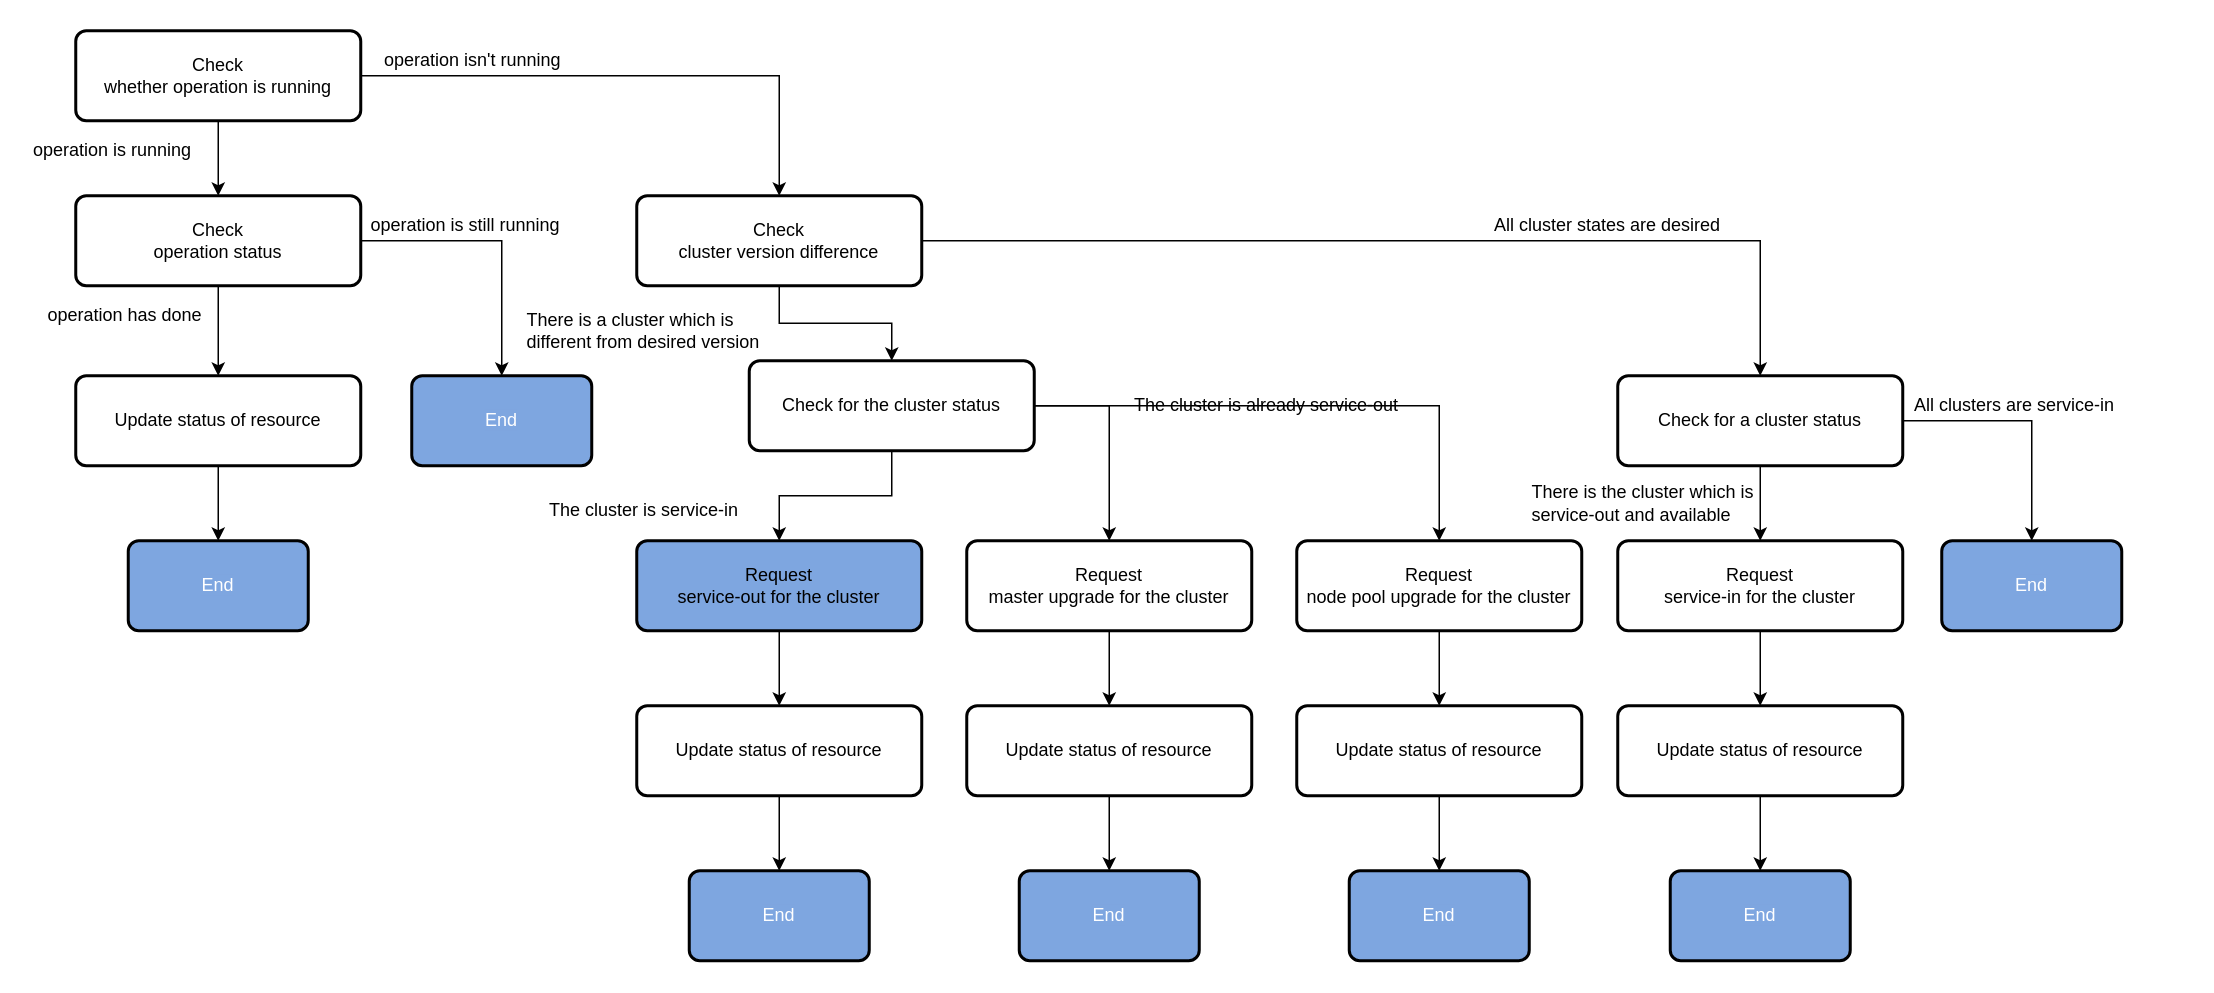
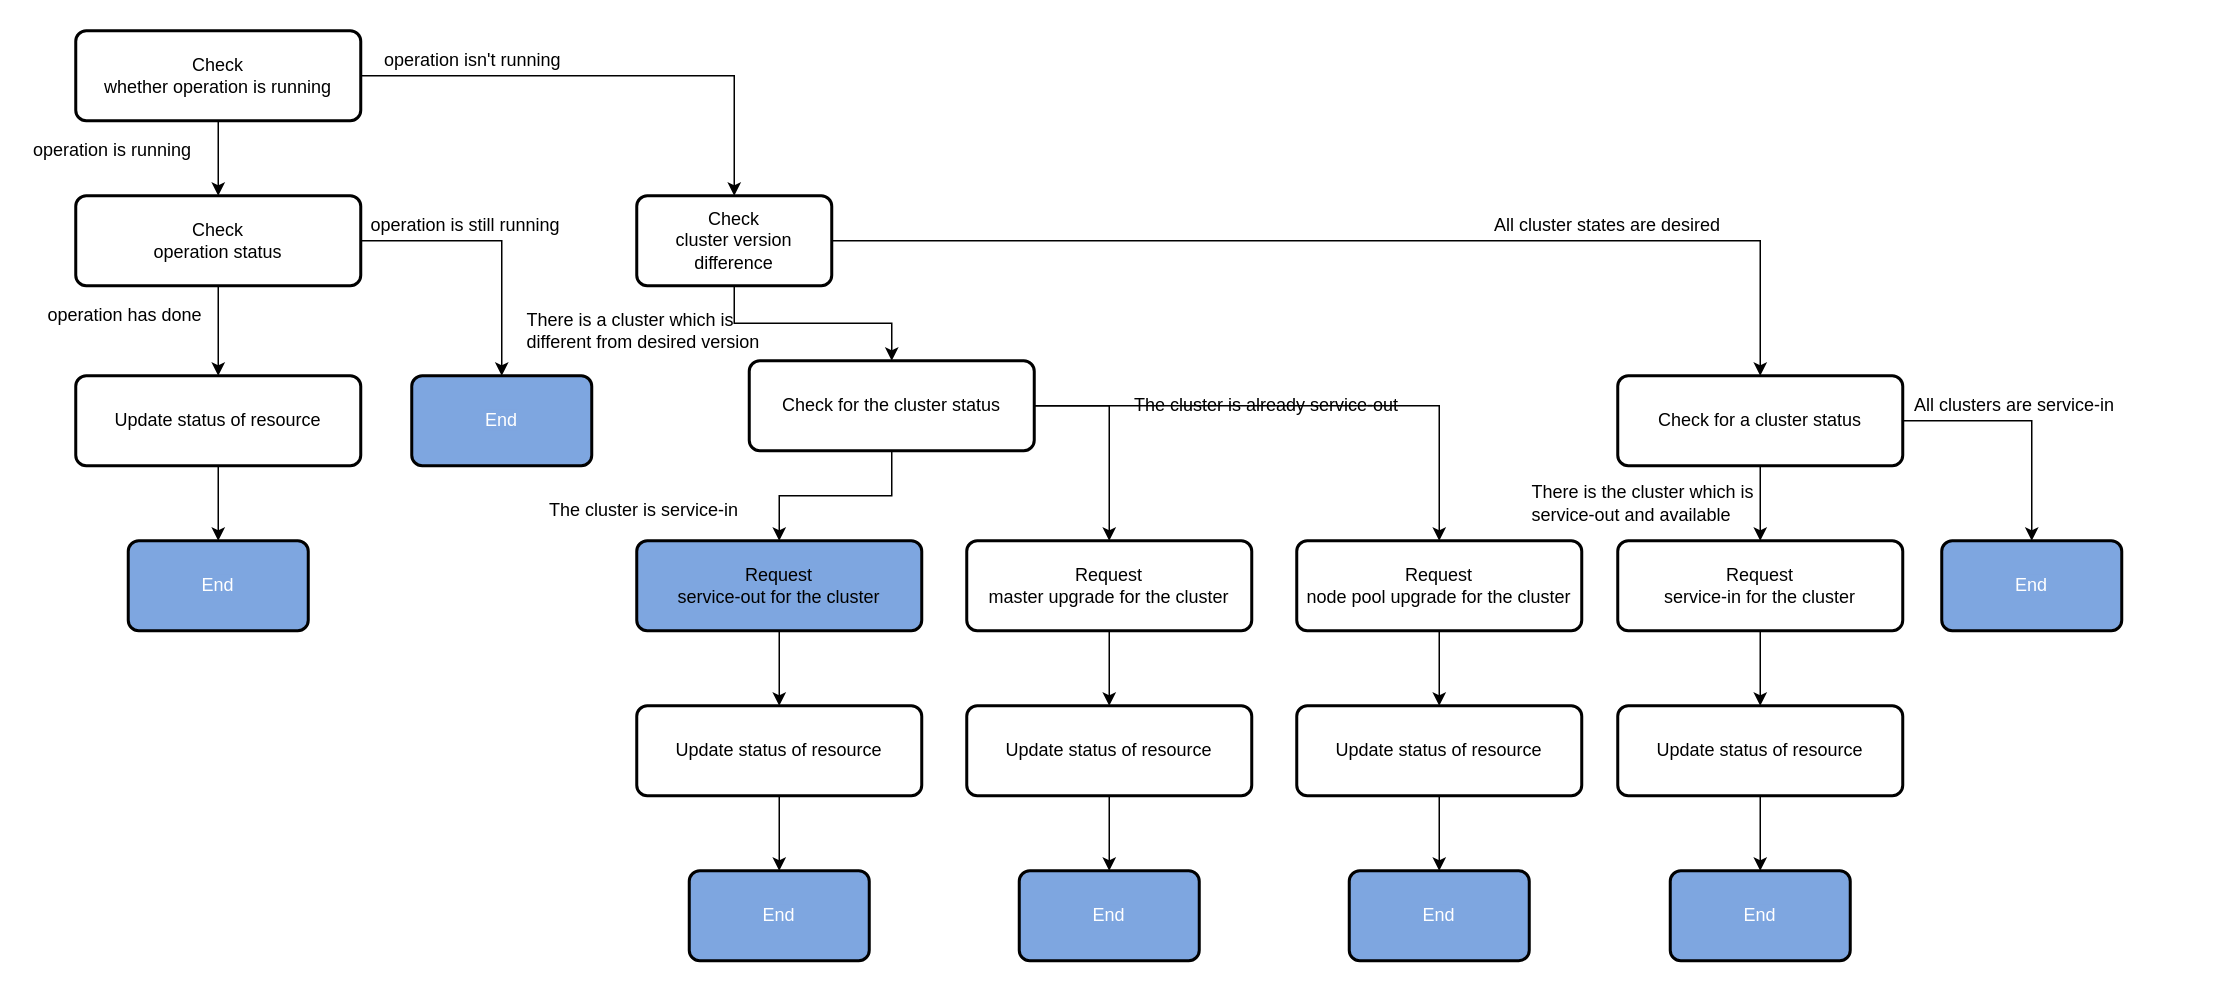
node "Check cluster version difference": size 285x90 -> 195x90
